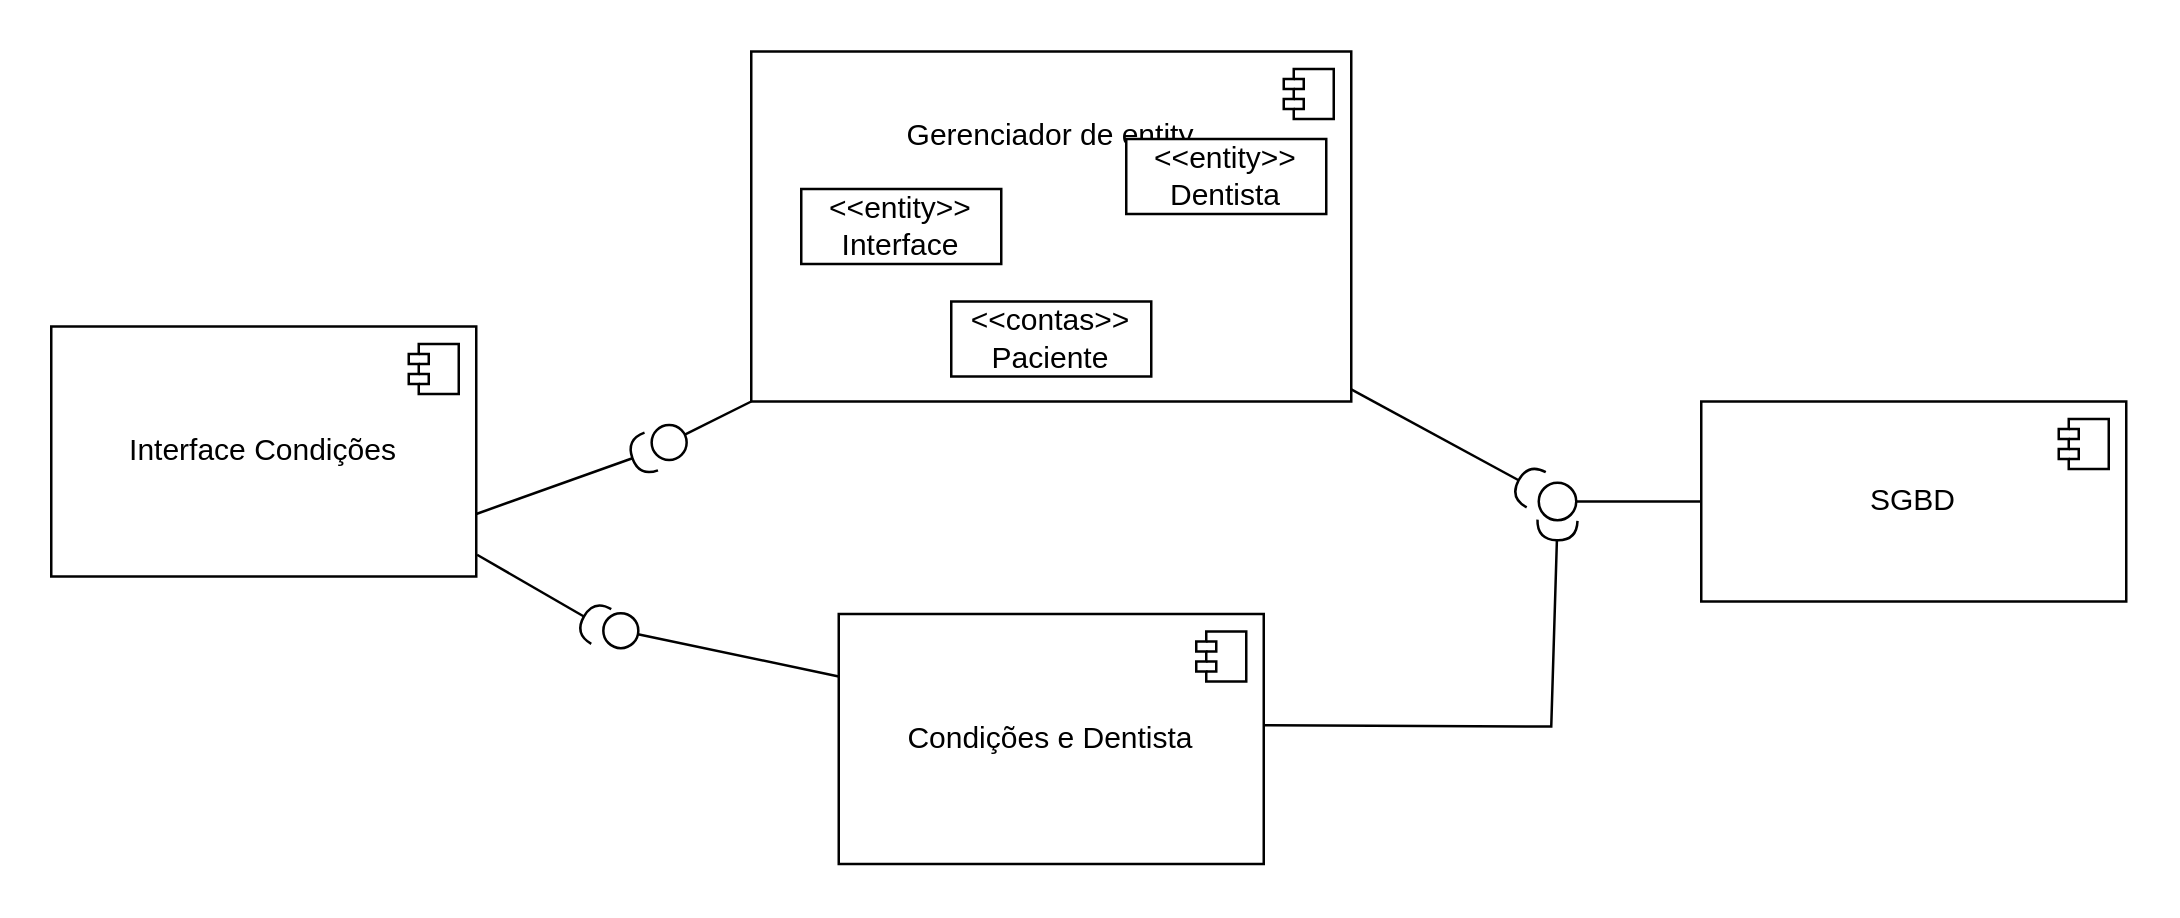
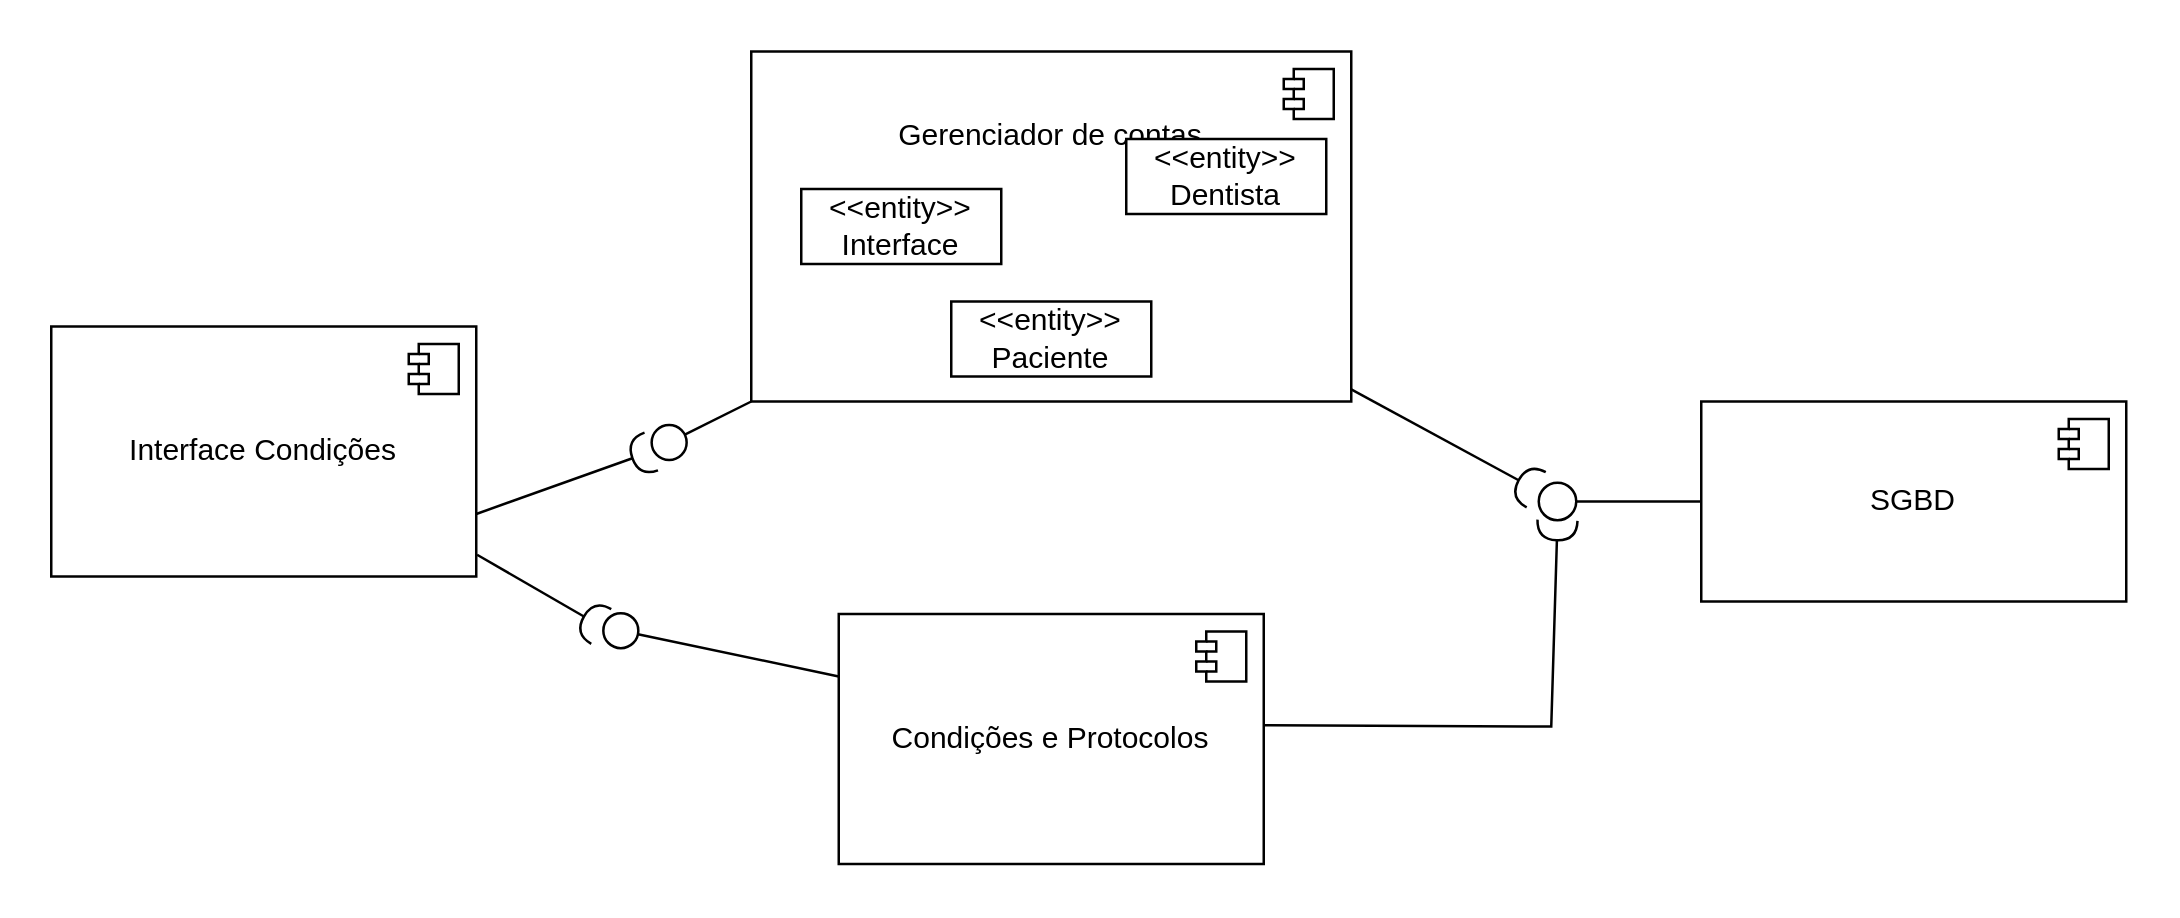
node "Gerenciador de entity": label "Gerenciador de entity" -> "Gerenciador de contas"
node "<<contas>> Paciente": label "<<contas>> Paciente" -> "<<entity>> Paciente"
node "Condições e Dentista": label "Condições e Dentista" -> "Condições e Protocolos"
